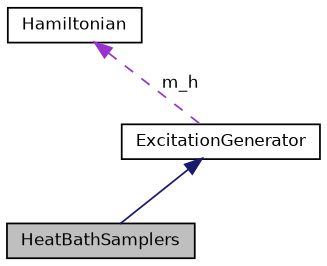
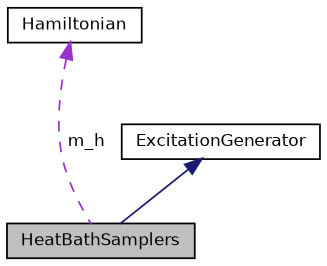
edge "ExcitationGenerator" -> "Hamiltonian": now "HeatBathSamplers" -> "Hamiltonian"
